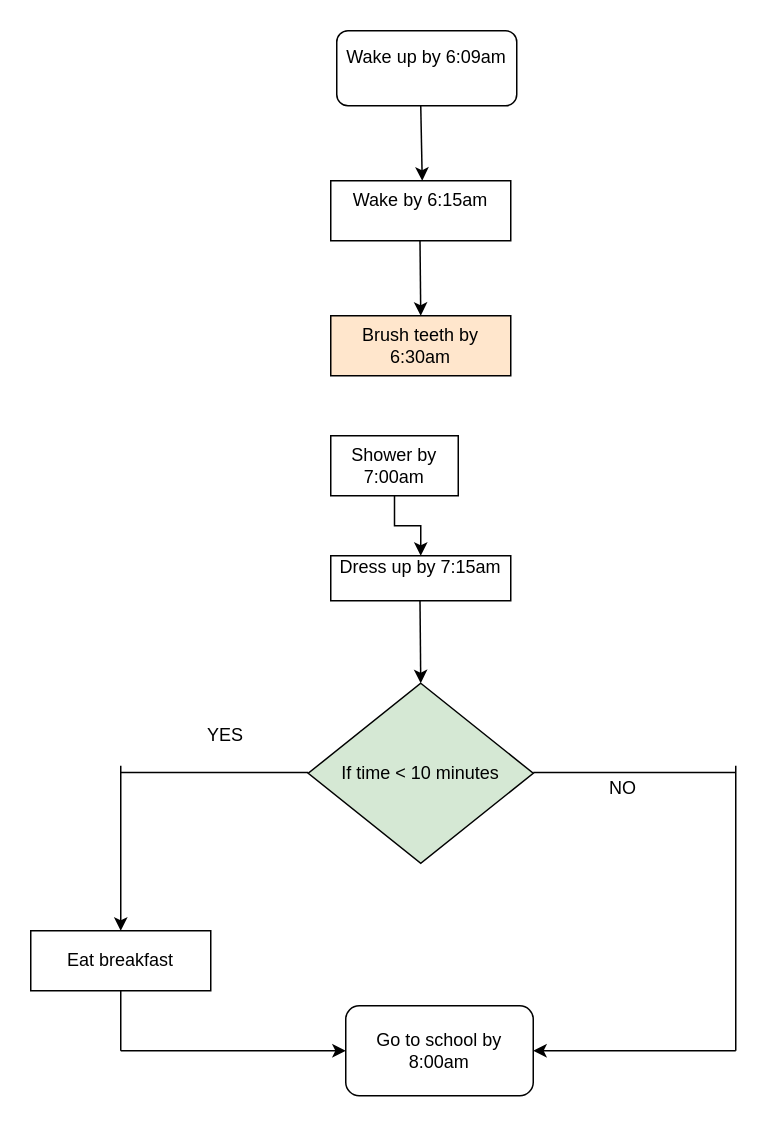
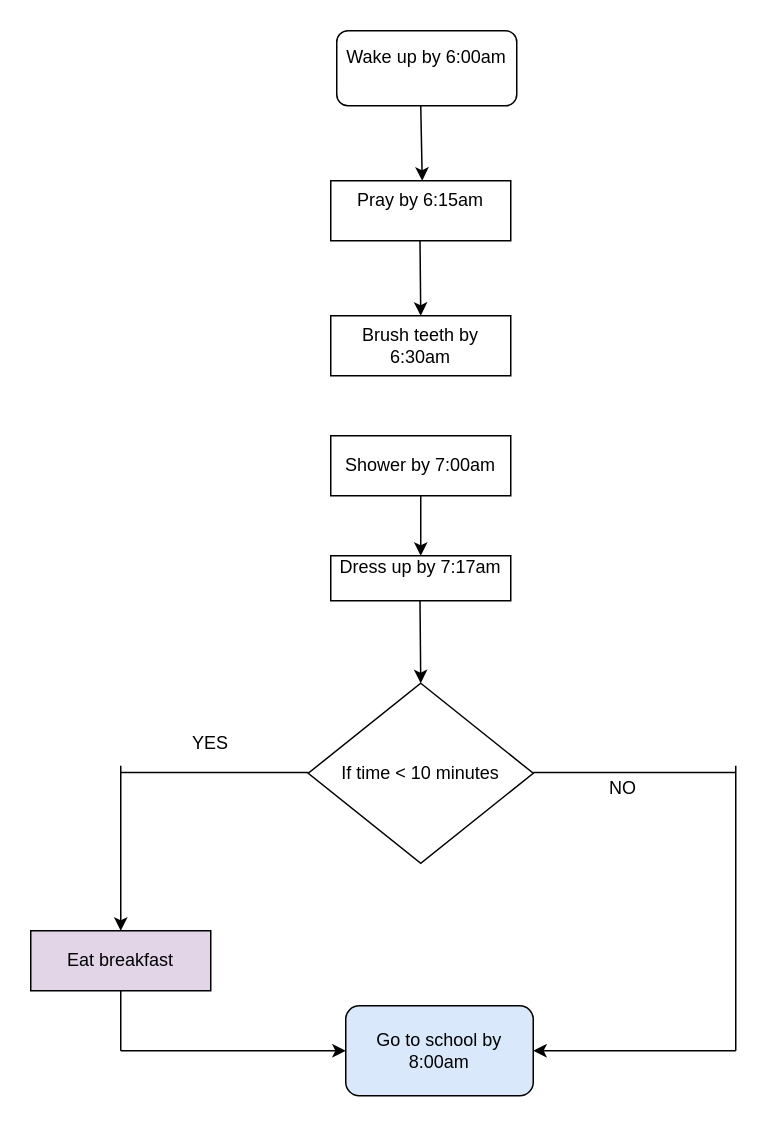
node "Wake up by 6:09am": label "Wake up by 6:09am" -> "Wake up by 6:00am"
node "Wake by 6:15am": label "Wake by 6:15am" -> "Pray by 6:15am"
node "Brush teeth by 6:30am": fillcolor #ffe6cc -> #ffffff
node "Shower by 7:00am": size 128x60 -> 180x60
node "Dress up by 7:15am": label "Dress up by 7:15am" -> "Dress up by 7:17am"
node "YES": moved (226, 736) -> (211, 743)
node "If time < 10 minutes": fillcolor #d5e8d4 -> #ffffff
node "Eat breakfast": fillcolor #ffffff -> #e1d5e7
node "Go to school by 8:00am": fillcolor #ffffff -> #dae8fc
